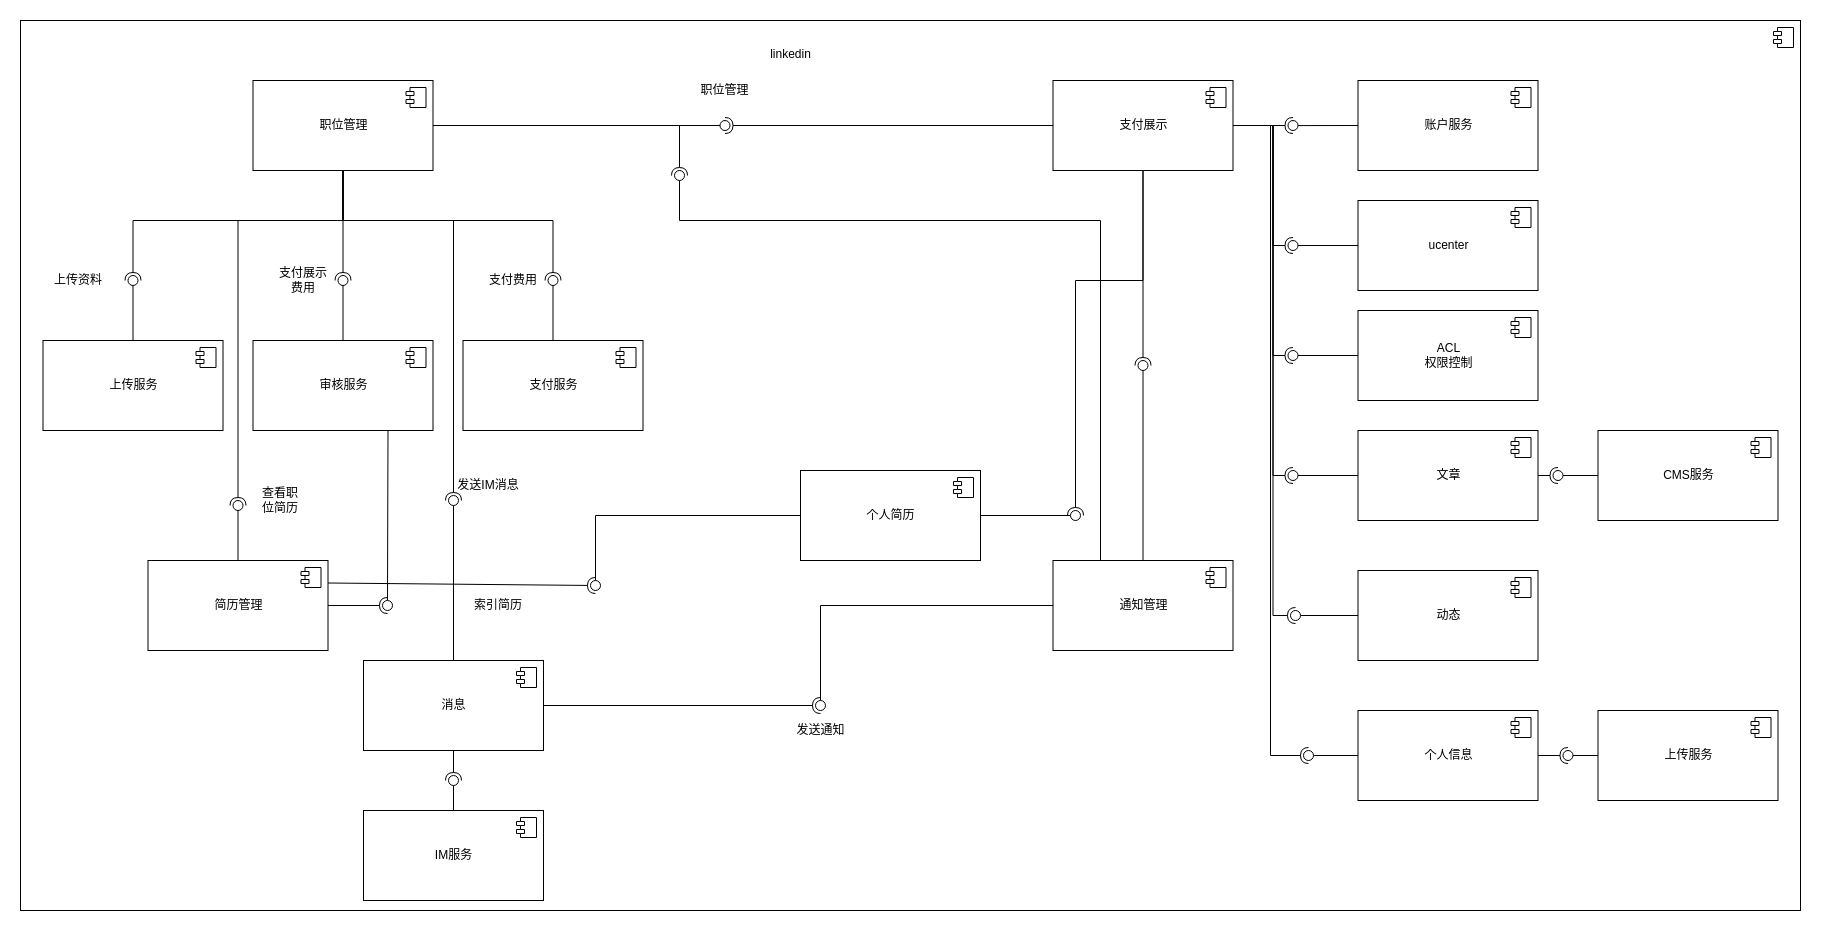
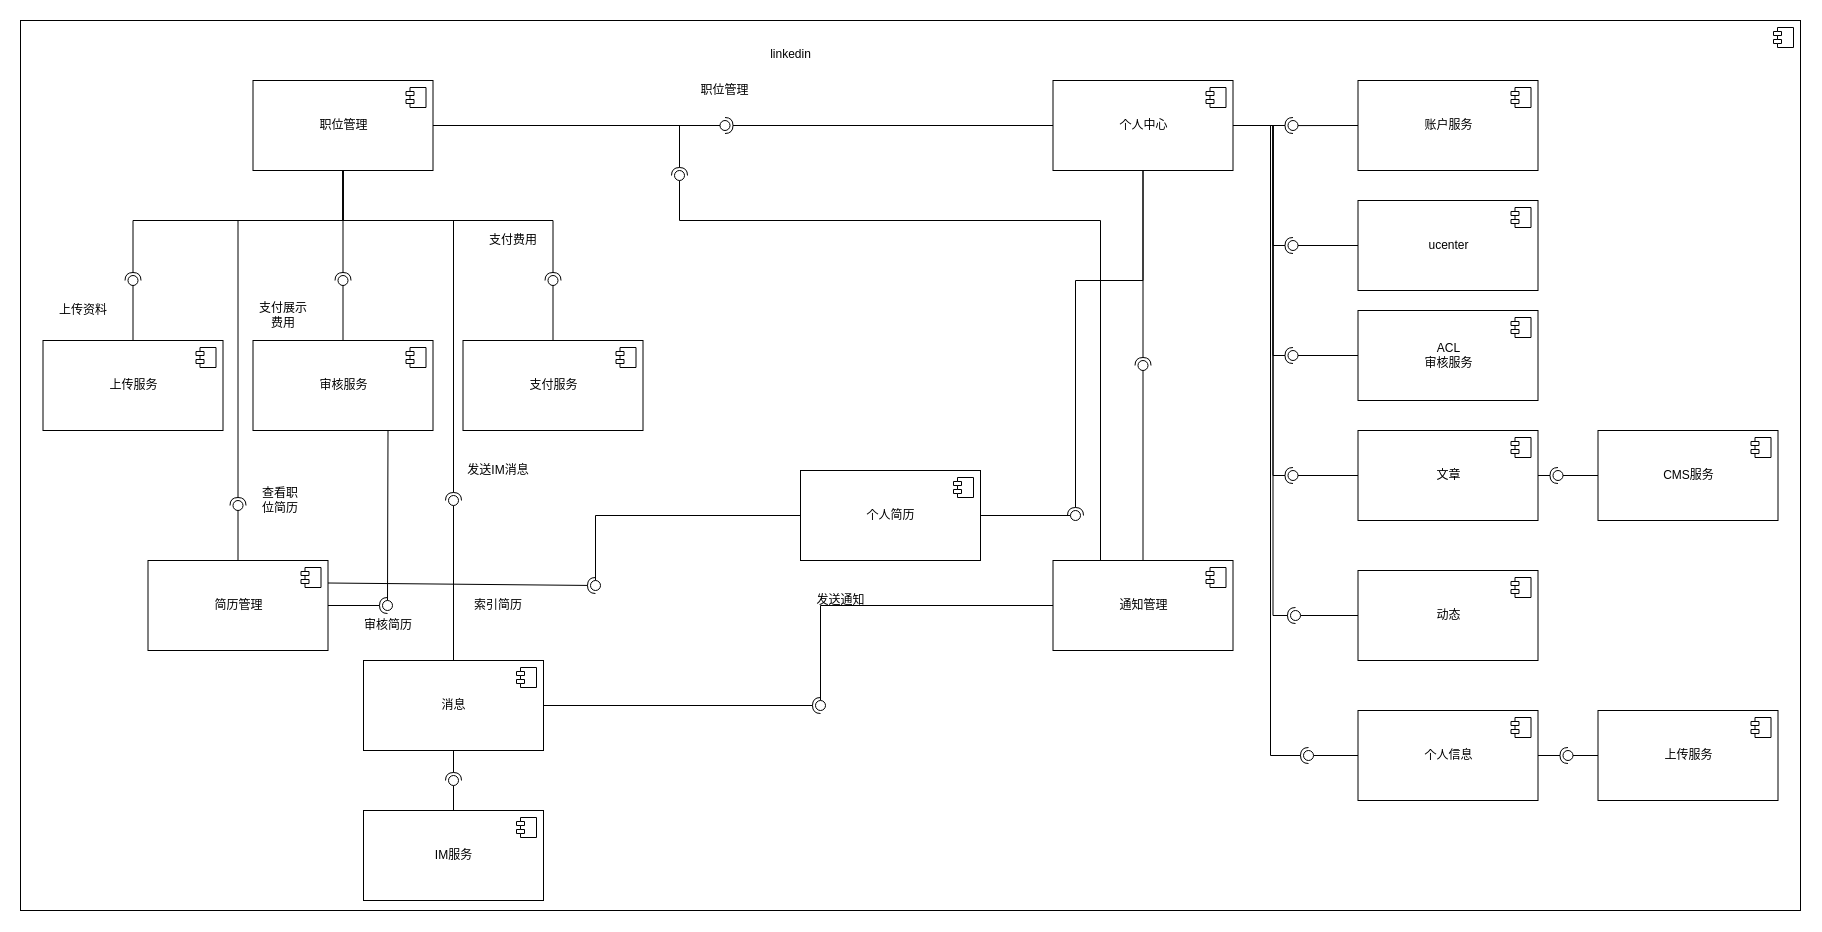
node "支付展示": label "支付展示" -> "个人中心"
node "上传资料": moved (78, 281) -> (83, 311)
node "支付展示 费用": moved (303, 281) -> (283, 316)
node "支付费用": moved (513, 281) -> (513, 241)
node "ACL 权限控制": label "ACL 权限控制" -> "ACL 审核服务"
node "发送IM消息": moved (489, 486) -> (499, 471)
node "审核简历": added
node "发送通知": moved (821, 731) -> (841, 601)
